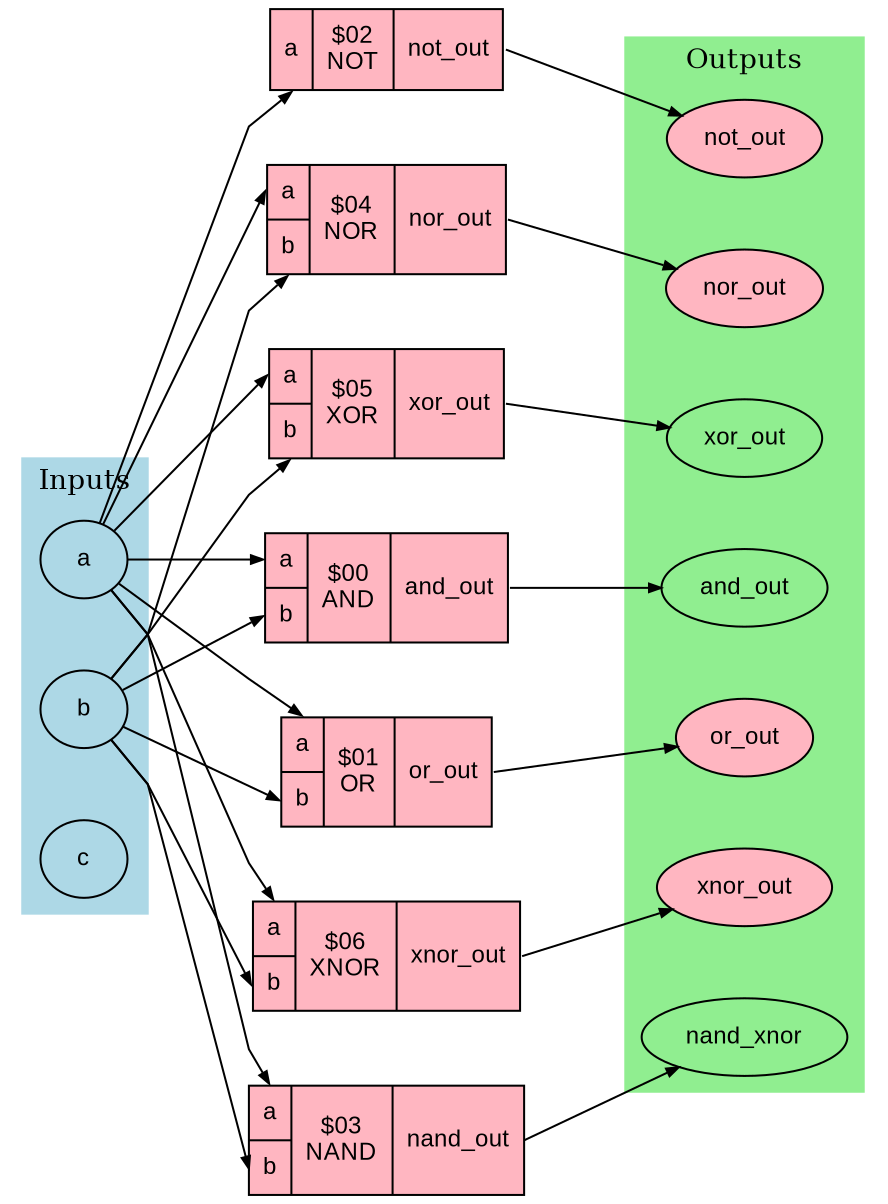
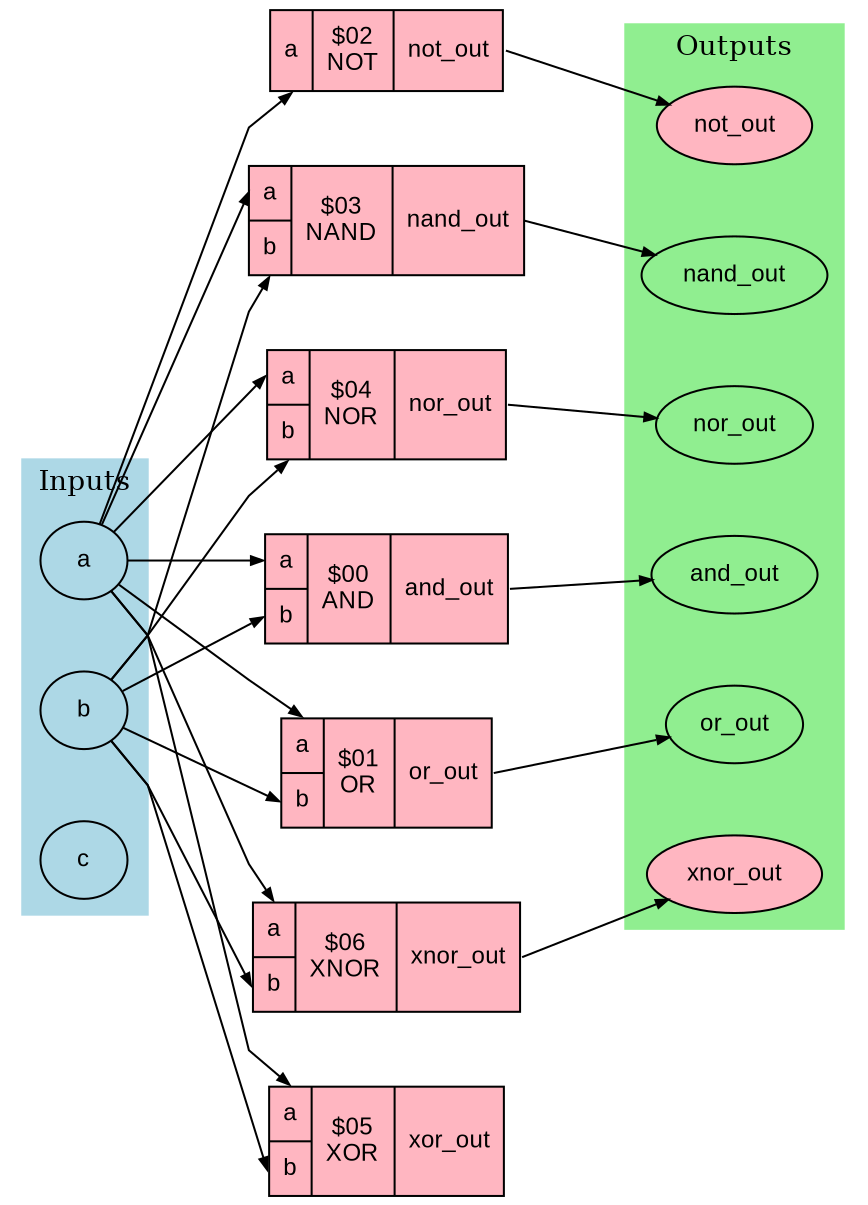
node "nor_out": fillcolor lightpink -> lightgreen
node "xor_out": removed
node "or_out": fillcolor lightpink -> lightgreen
node "nand_xnor": label "nand_xnor" -> "nand_out"
